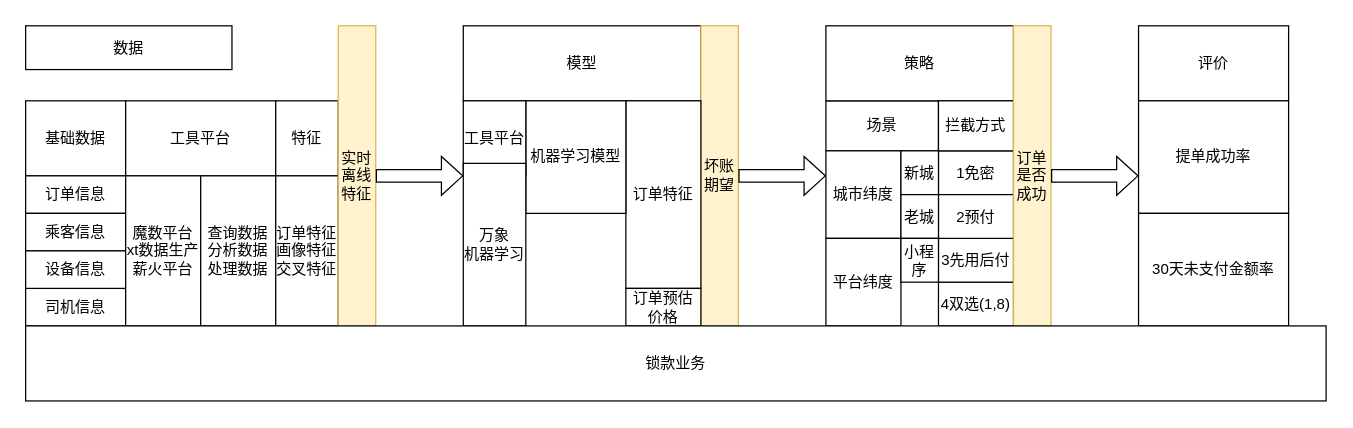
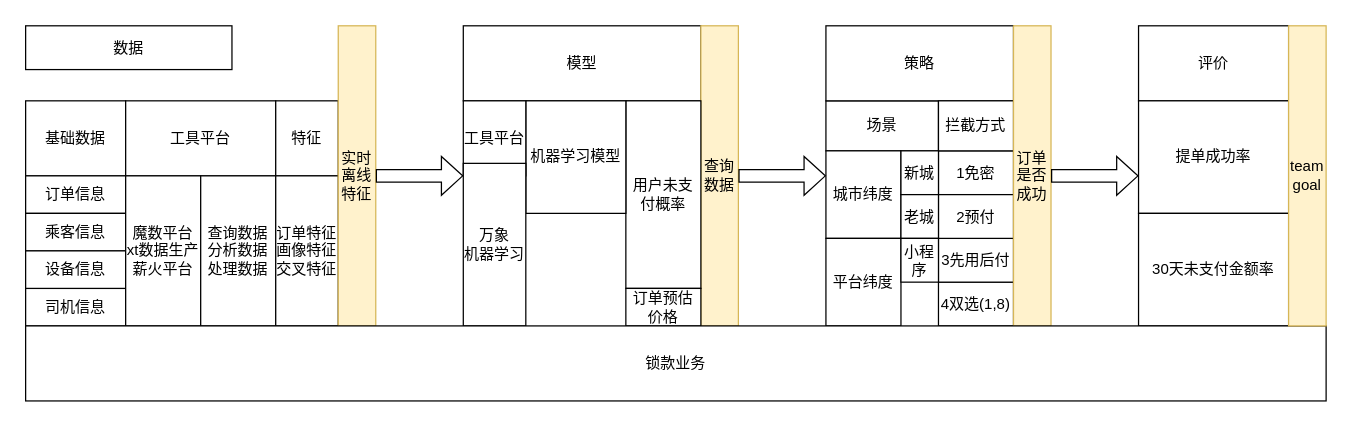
node "坏账期望": label "坏账期望" -> "查询数据"
node "team goal": added
node "订单特征": label "订单特征" -> "用户未支付概率"
